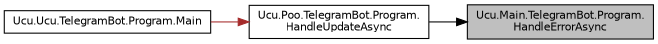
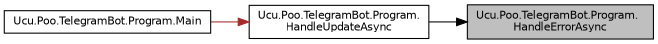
node "Ucu.Ucu.TelegramBot.Program.Main": label "Ucu.Ucu.TelegramBot.Program.Main" -> "Ucu.Poo.TelegramBot.Program.Main"
node "Ucu.Main.TelegramBot.Program. HandleErrorAsync": label "Ucu.Main.TelegramBot.Program. HandleErrorAsync" -> "Ucu.Poo.TelegramBot.Program. HandleErrorAsync"
